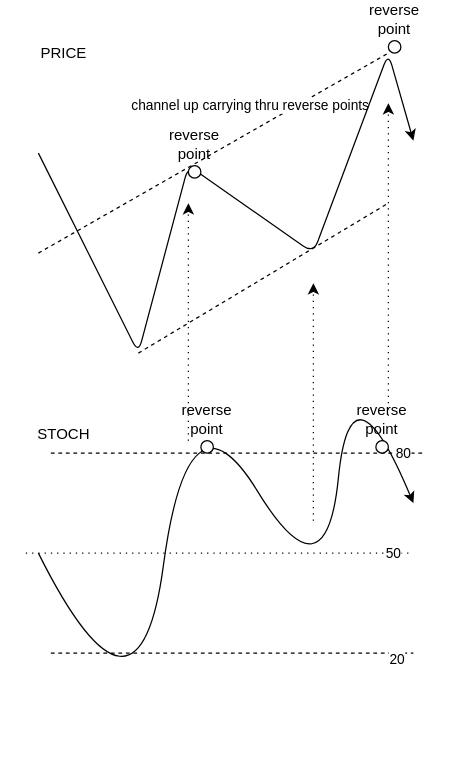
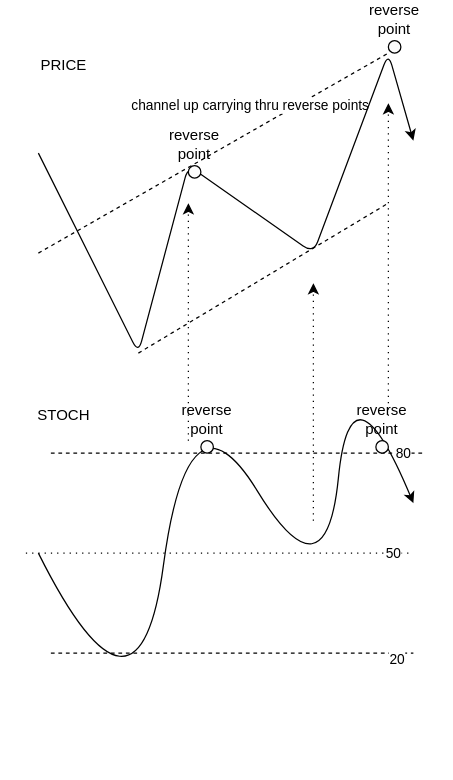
node "PRICE": moved (63, 53) -> (63, 66)
node "STOCH": moved (63, 434) -> (63, 416)
